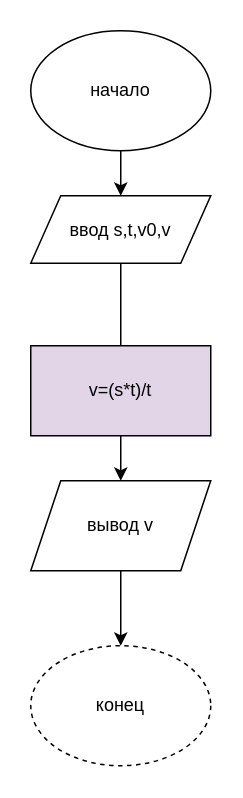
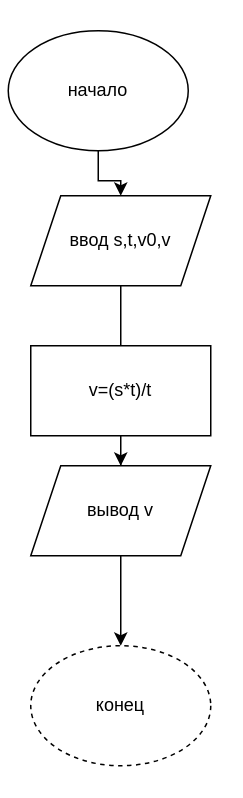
node "начало": moved (121, 91) -> (98, 91)
node "ввод s,t,v0,v": size 180x68 -> 180x90
node "v=(s*t)/t": fillcolor #e1d5e7 -> #ffffff
node "вывод v": moved (121, 526) -> (121, 511)
